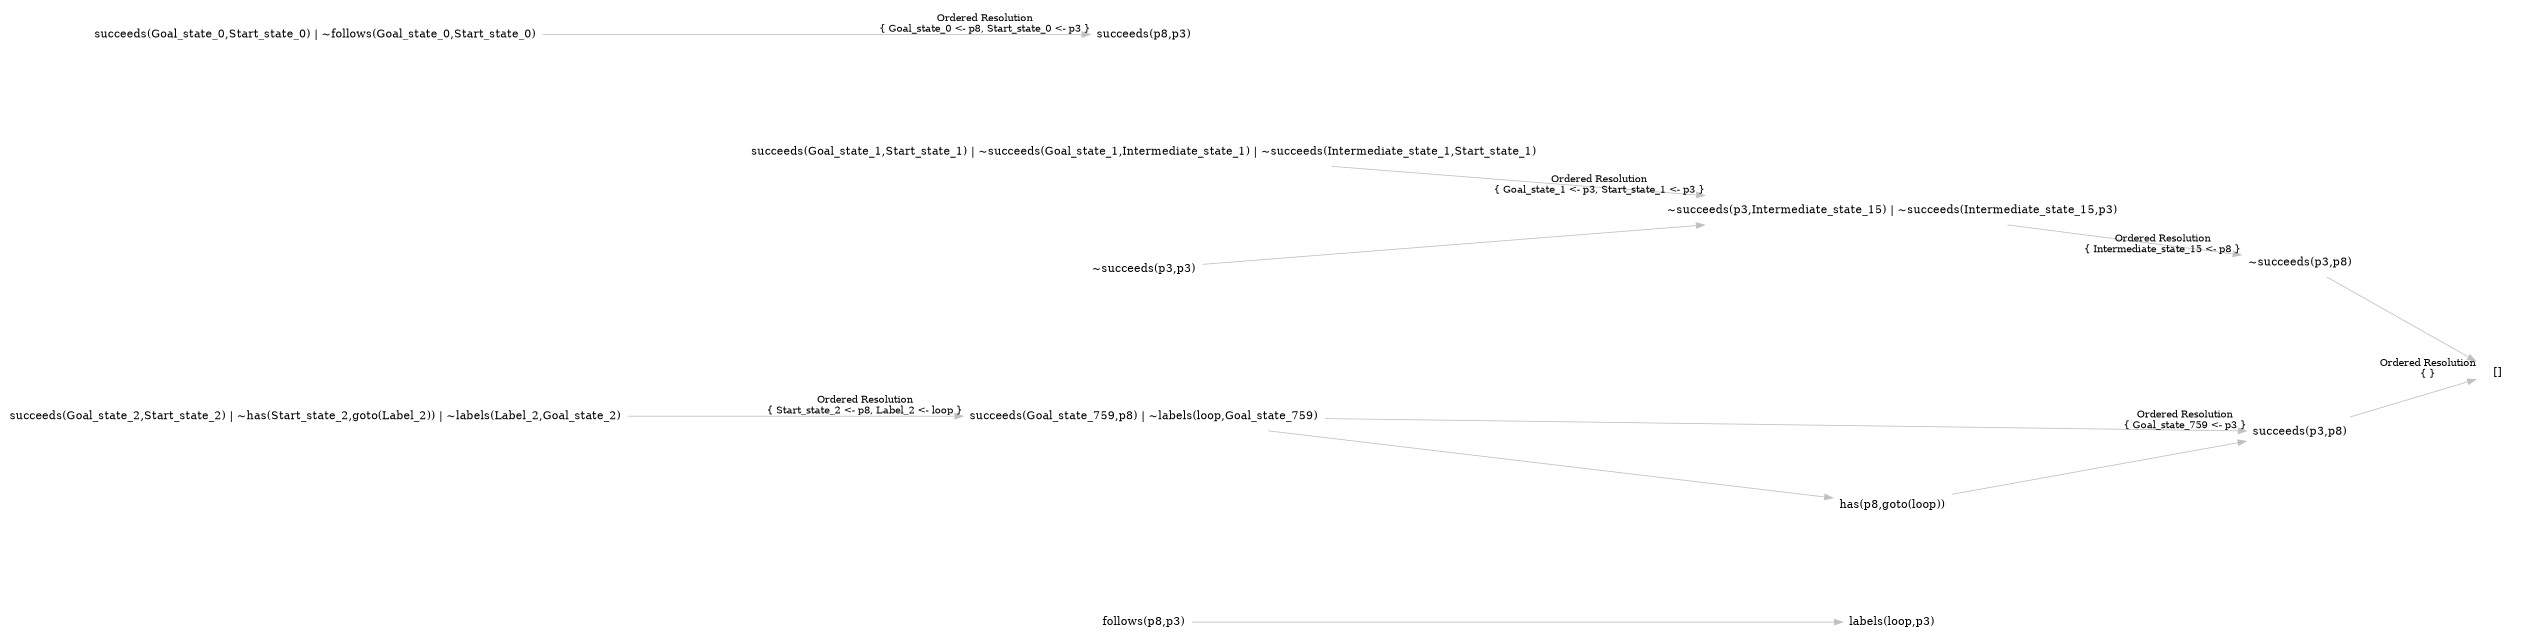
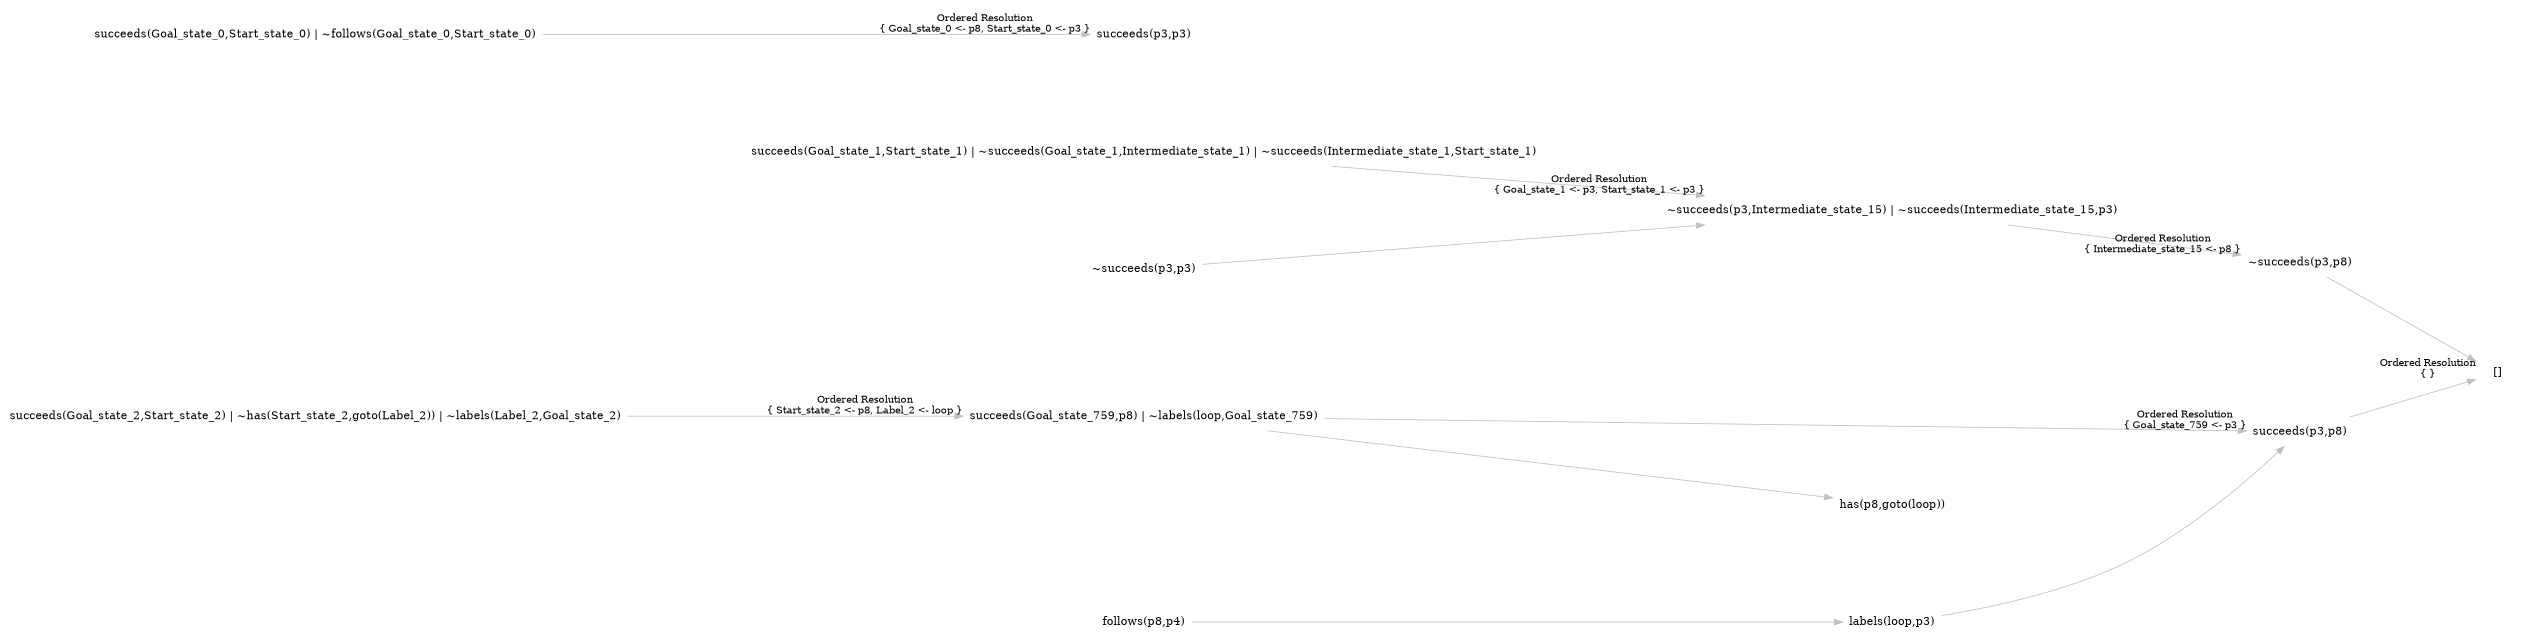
node "succeeds(p8,p3)": label "succeeds(p8,p3)" -> "succeeds(p3,p3)"
edge "has(p8,goto(loop))" -> "succeeds(p3,p8)": now "labels(loop,p3)" -> "succeeds(p3,p8)"
node "follows(p8,p3)": label "follows(p8,p3)" -> "follows(p8,p4)"
